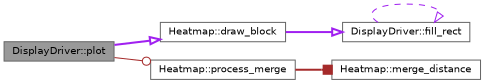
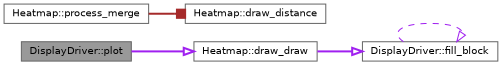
node "Heatmap::draw_block": label "Heatmap::draw_block" -> "Heatmap::draw_draw"
node "DisplayDriver::fill_rect": label "DisplayDriver::fill_rect" -> "DisplayDriver::fill_block"
edge "DisplayDriver::plot" -> "Heatmap::process_merge": removed
node "Heatmap::merge_distance": label "Heatmap::merge_distance" -> "Heatmap::draw_distance"
